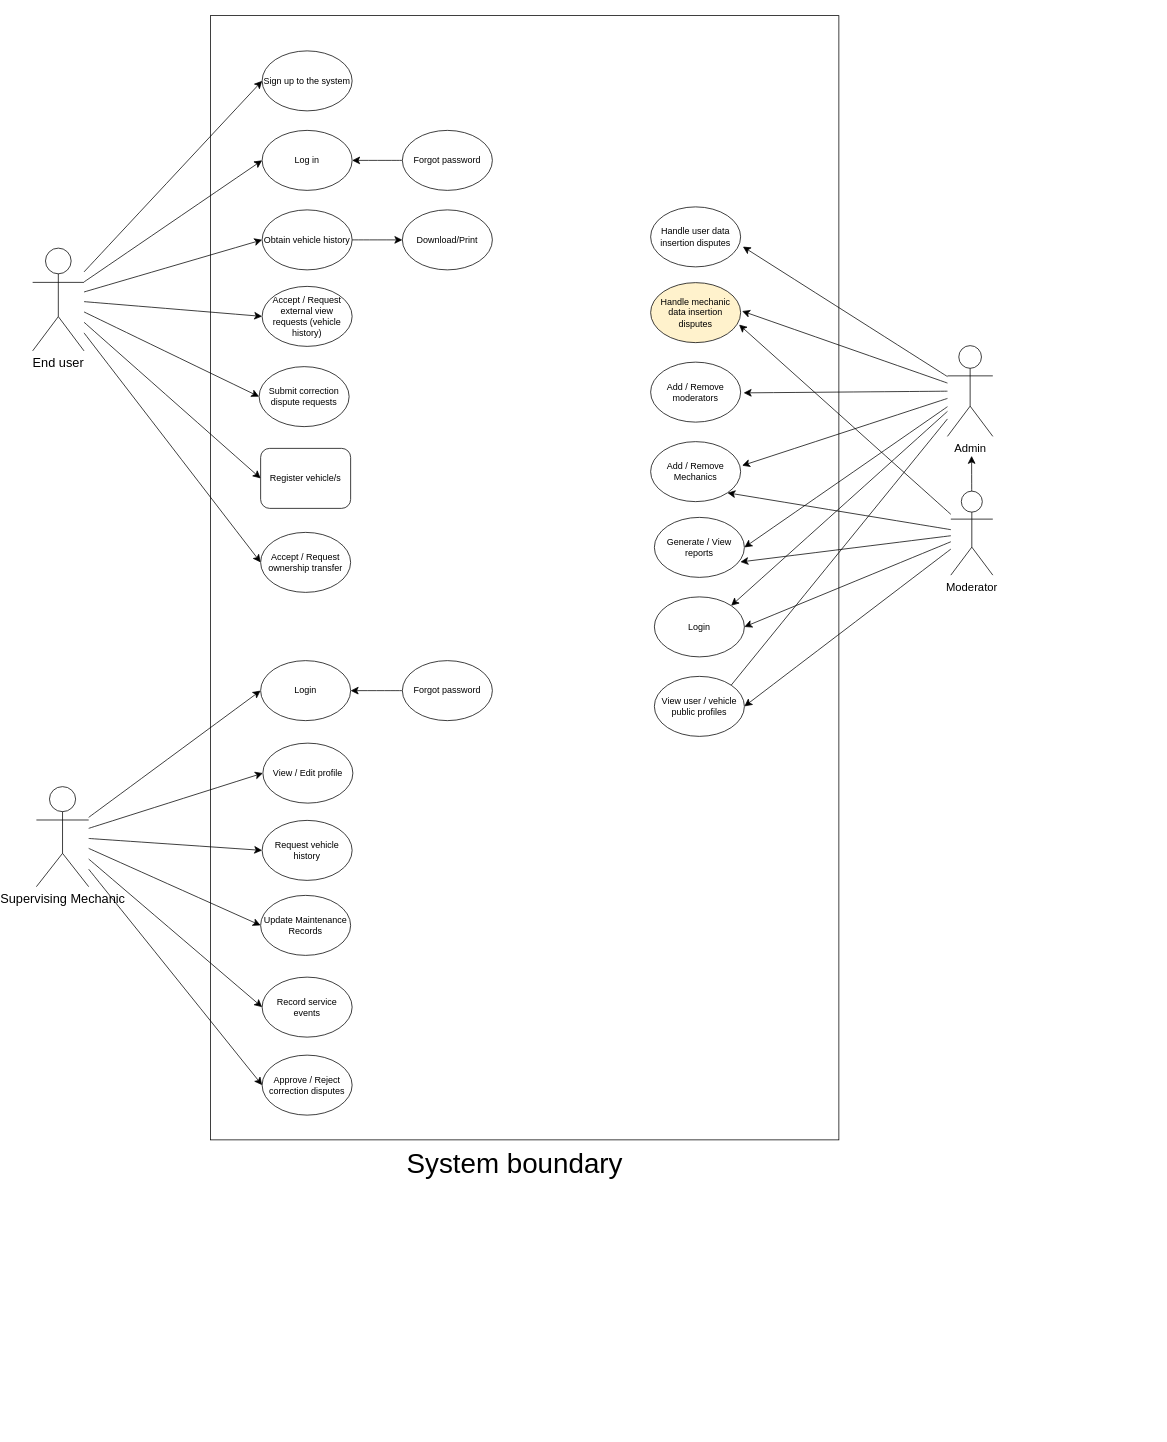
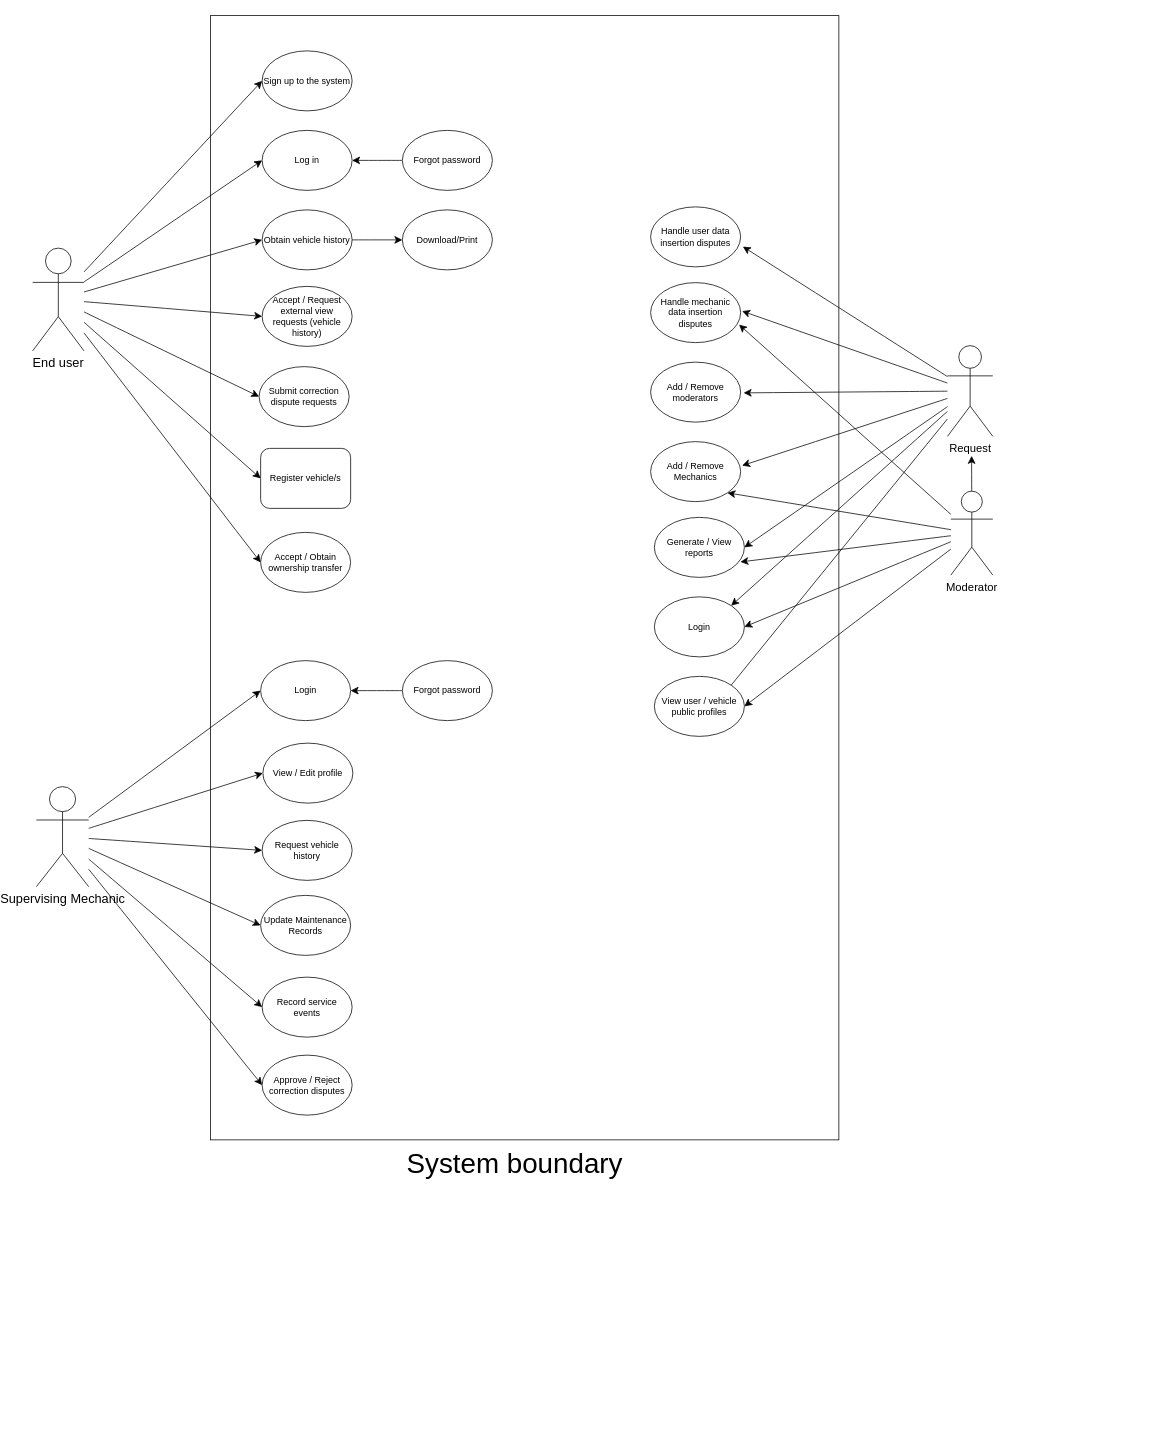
node "Handle mechanic data insertion disputes": fillcolor #fff2cc -> #ffffff
node "Admin": label "Admin" -> "Request"
node "Accept / Request ownership transfer": label "Accept / Request ownership transfer" -> "Accept / Obtain ownership transfer"
